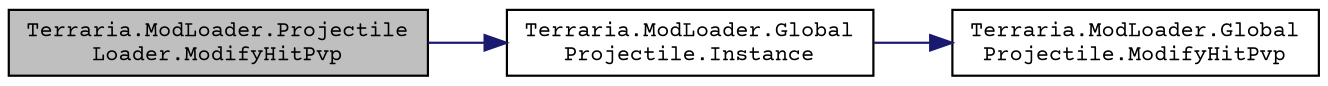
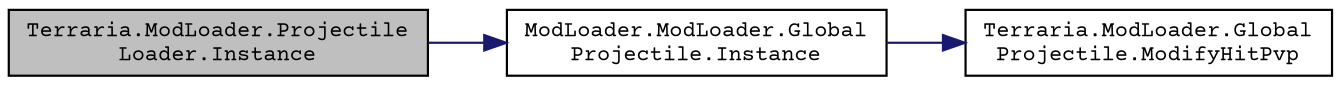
node "Terraria.ModLoader.Projectile Loader.ModifyHitPvp": label "Terraria.ModLoader.Projectile Loader.ModifyHitPvp" -> "Terraria.ModLoader.Projectile Loader.Instance"
node "Terraria.ModLoader.Global Projectile.Instance": label "Terraria.ModLoader.Global Projectile.Instance" -> "ModLoader.ModLoader.Global Projectile.Instance"
